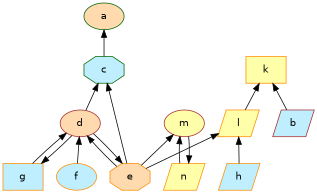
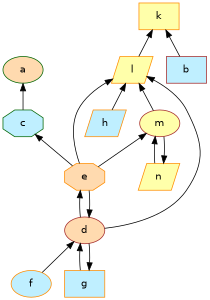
edge "d" -> "c": now "d" -> "l"
edge "m" -> "l": added
node "b": shape parallelogram -> box
